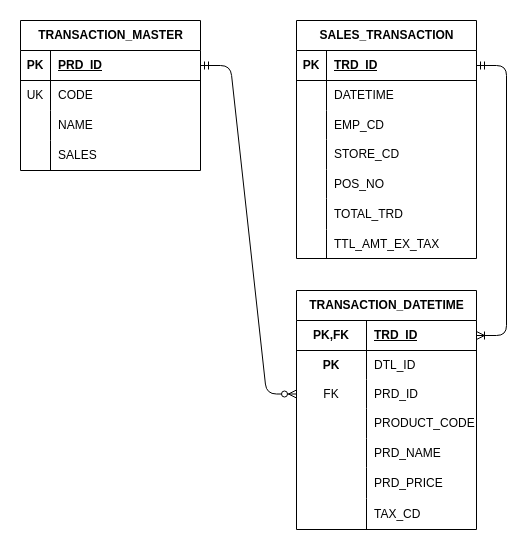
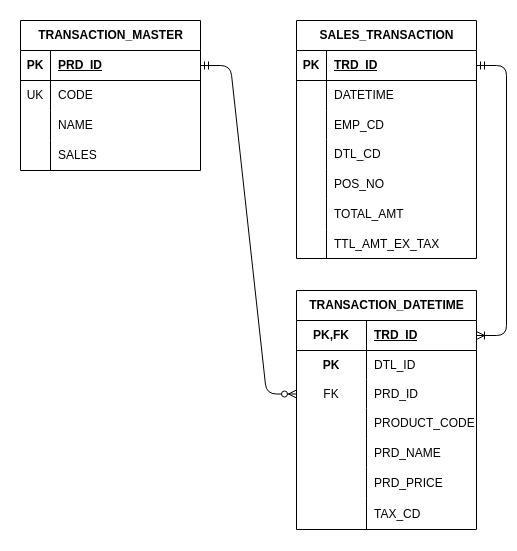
node "STORE_CD": label "STORE_CD" -> "DTL_CD"
node "TOTAL_TRD": label "TOTAL_TRD" -> "TOTAL_AMT"
